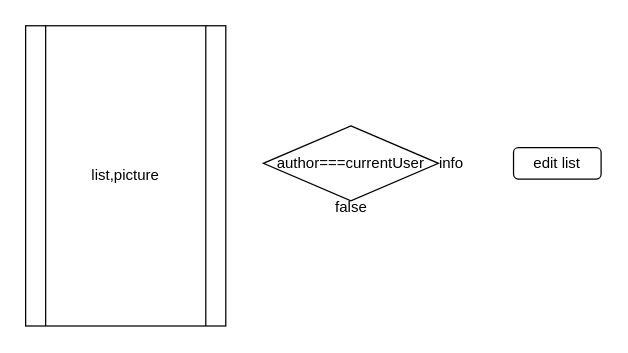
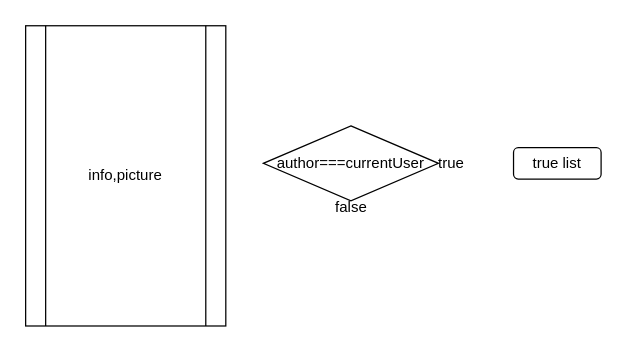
node "info": label "info" -> "true"
node "edit list": label "edit list" -> "true list"
node "list,picture": label "list,picture" -> "info,picture"
